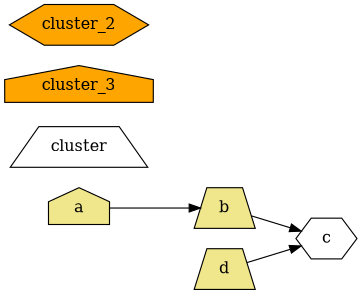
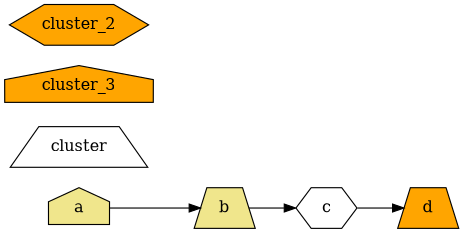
edge "d" -> "c": reversed
node "d": fillcolor khaki -> orange
